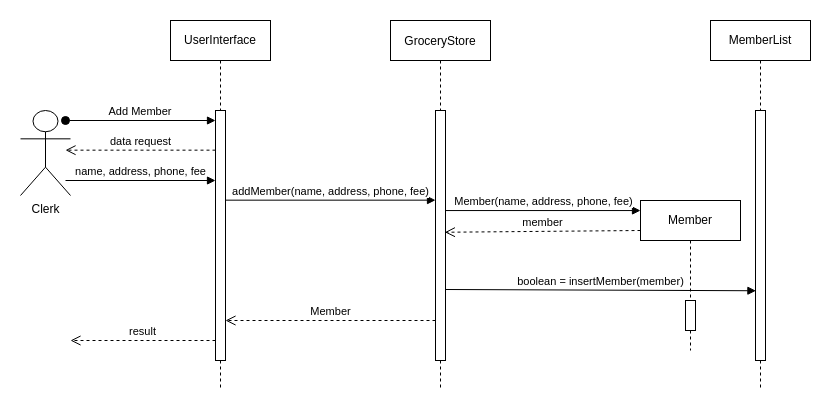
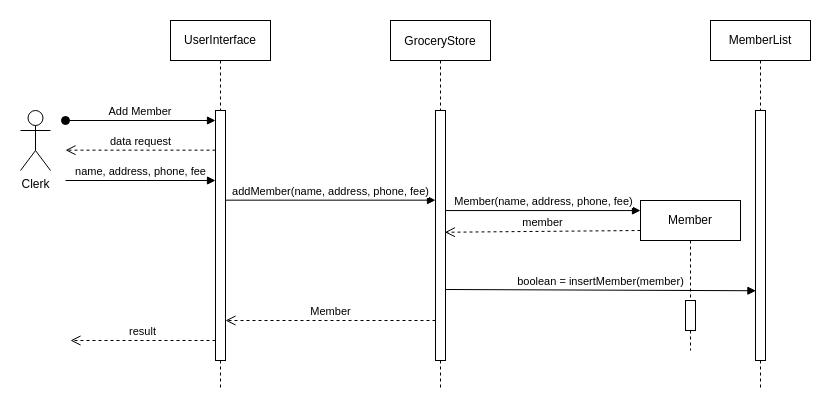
node "Clerk": size 50x85 -> 30x60
